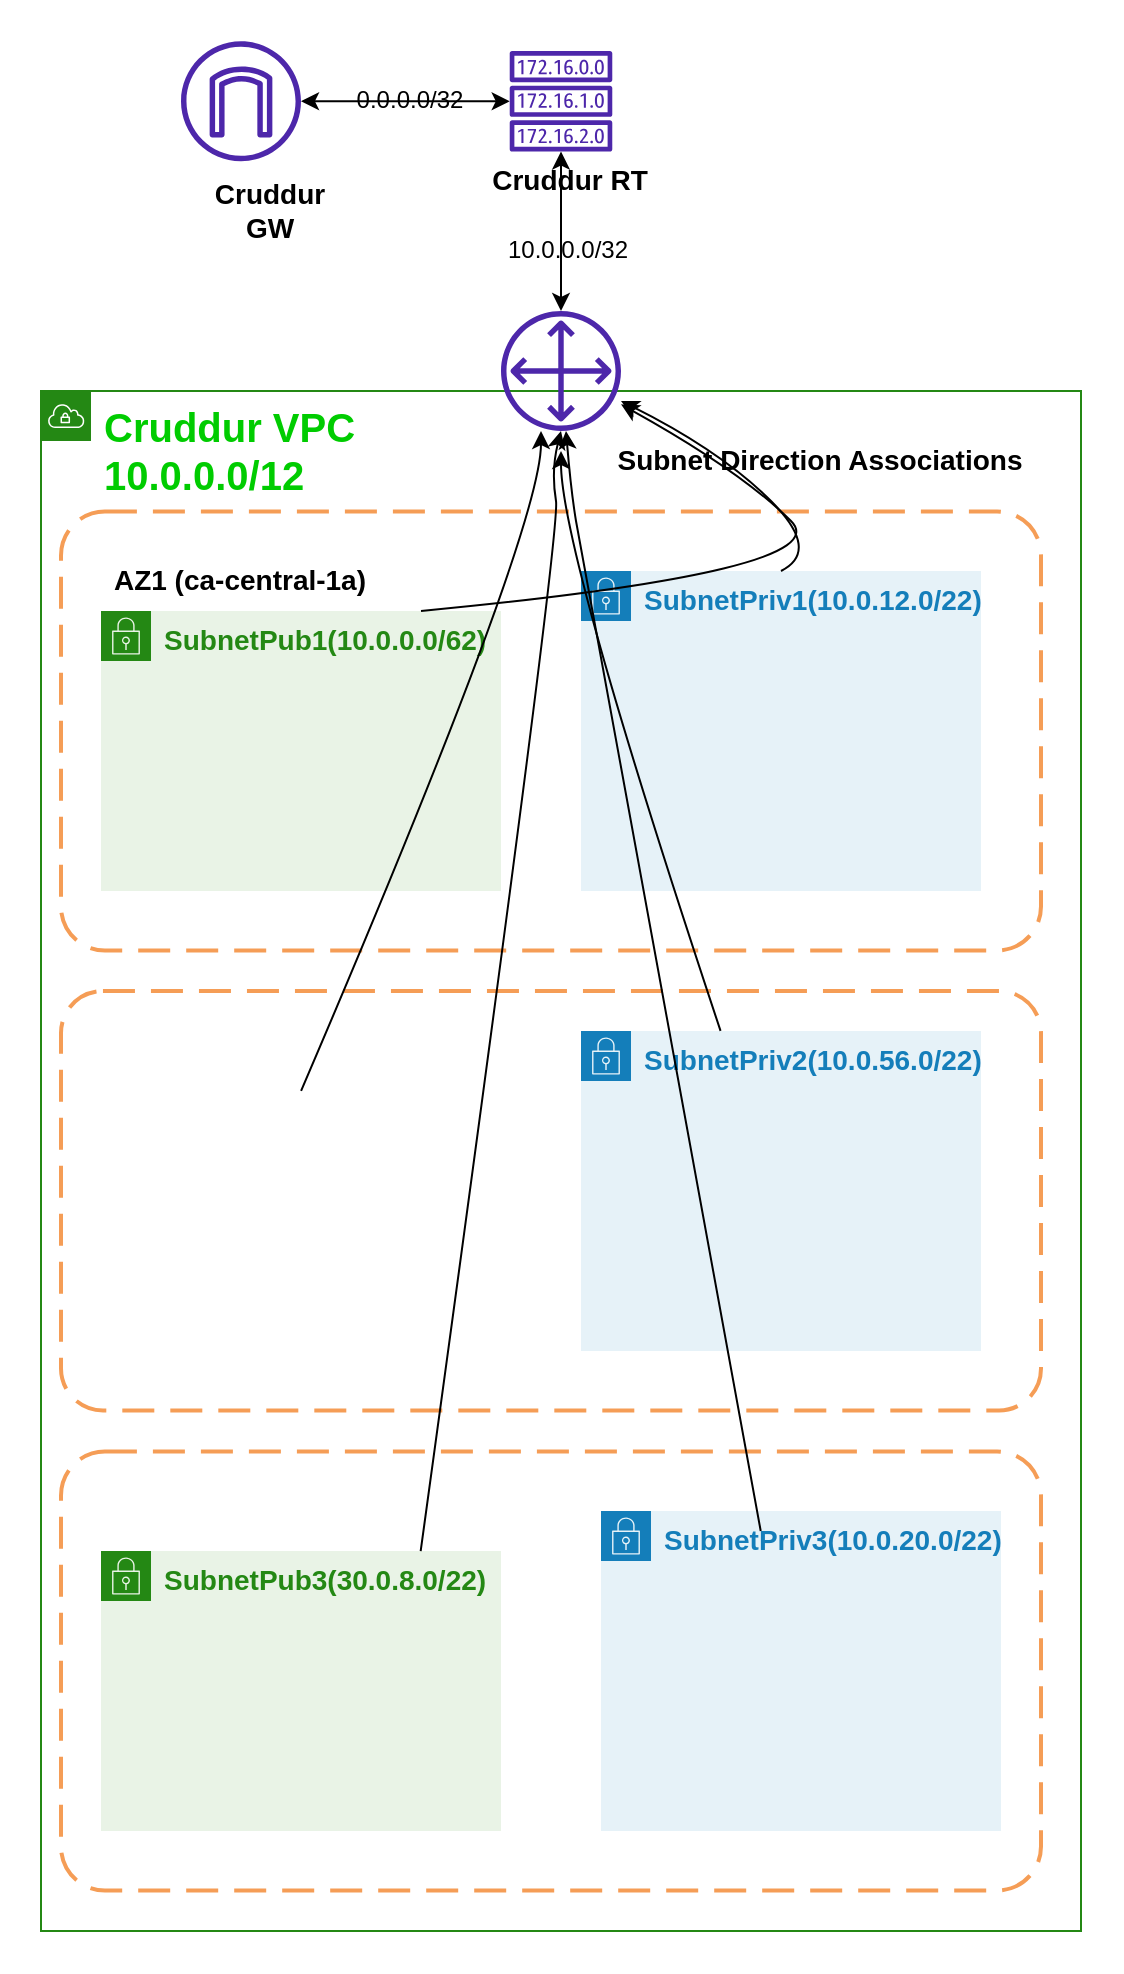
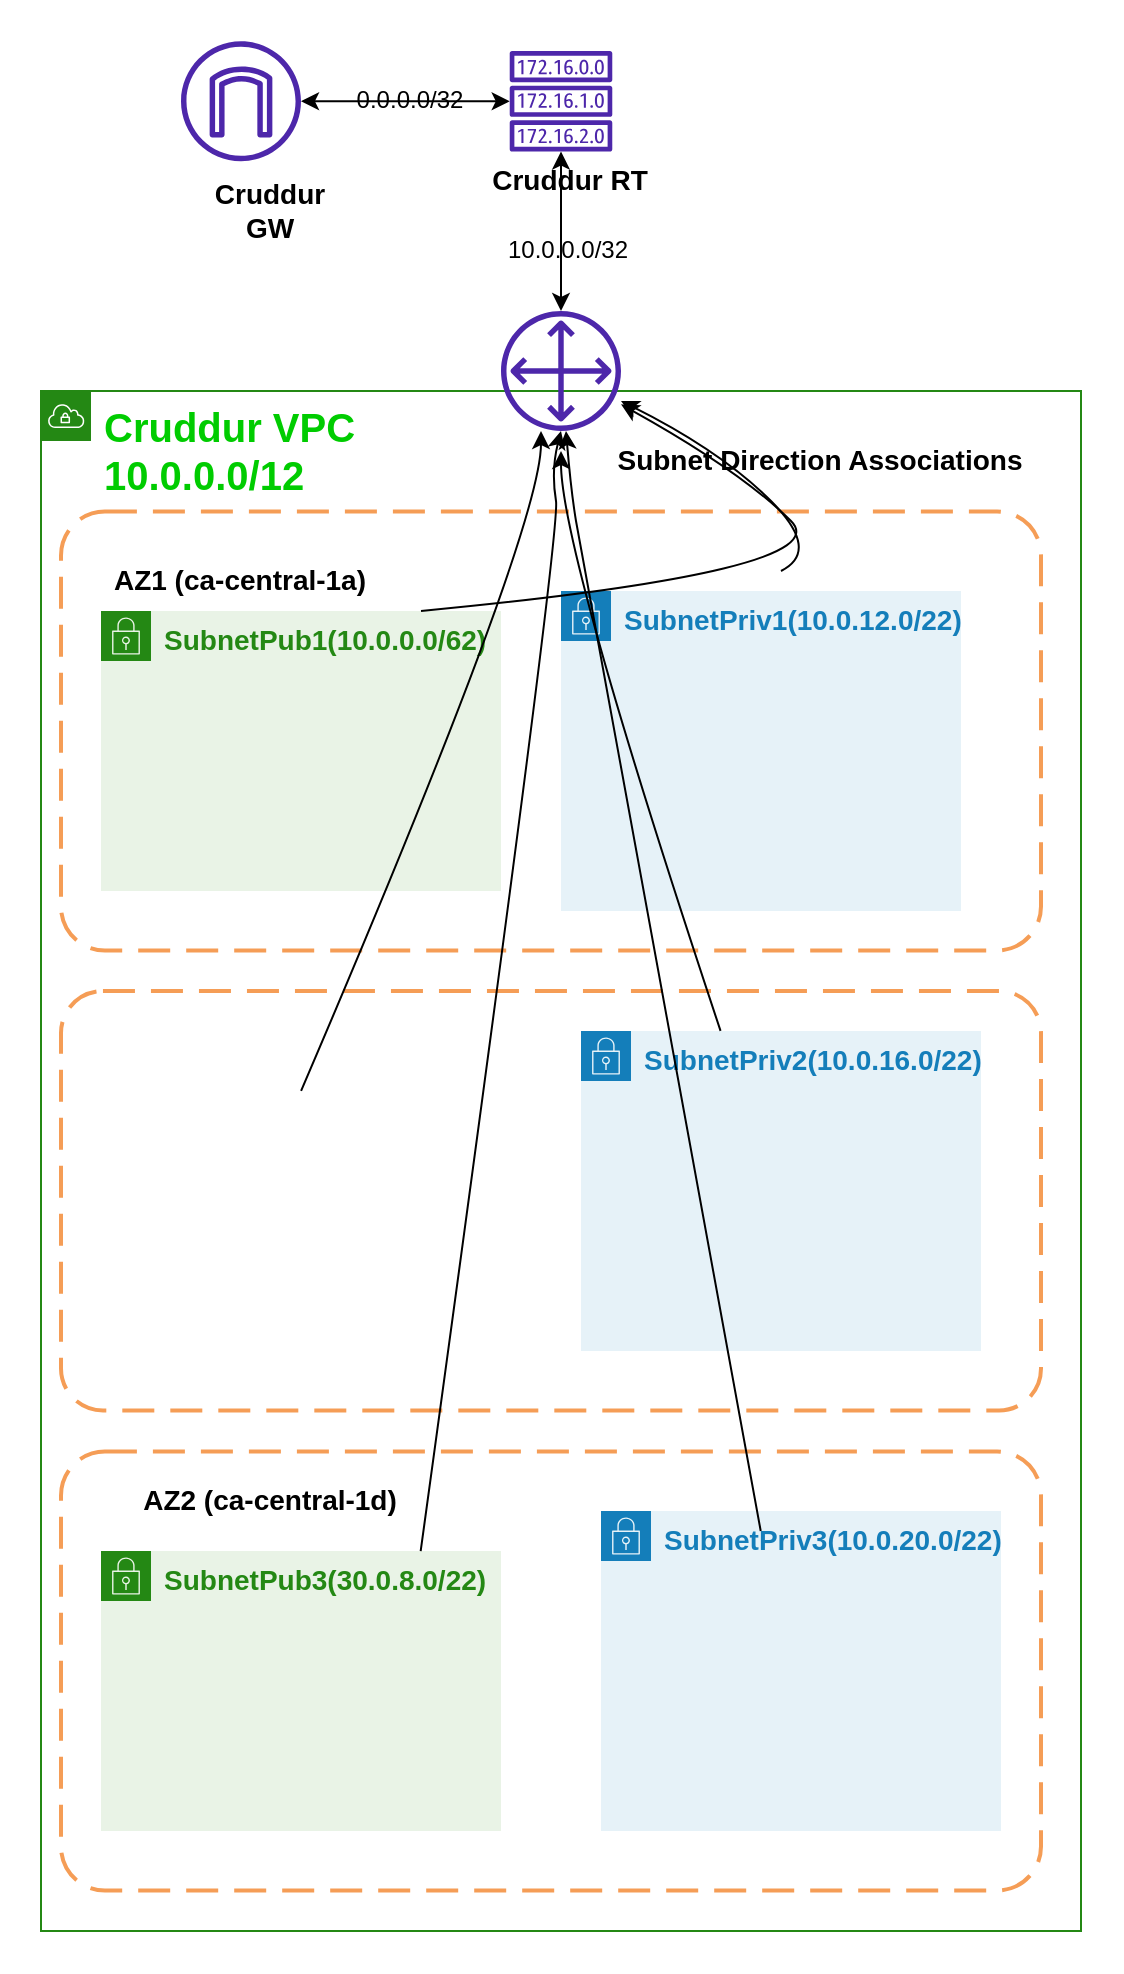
node "SubnetPriv1(10.0.12.0/22)": moved (781, 731) -> (761, 751)
node "SubnetPriv2(10.0.56.0/22)": label "SubnetPriv2(10.0.56.0/22)" -> "SubnetPriv2(10.0.16.0/22)"
node "AZ2 (ca-central-1d)": added
